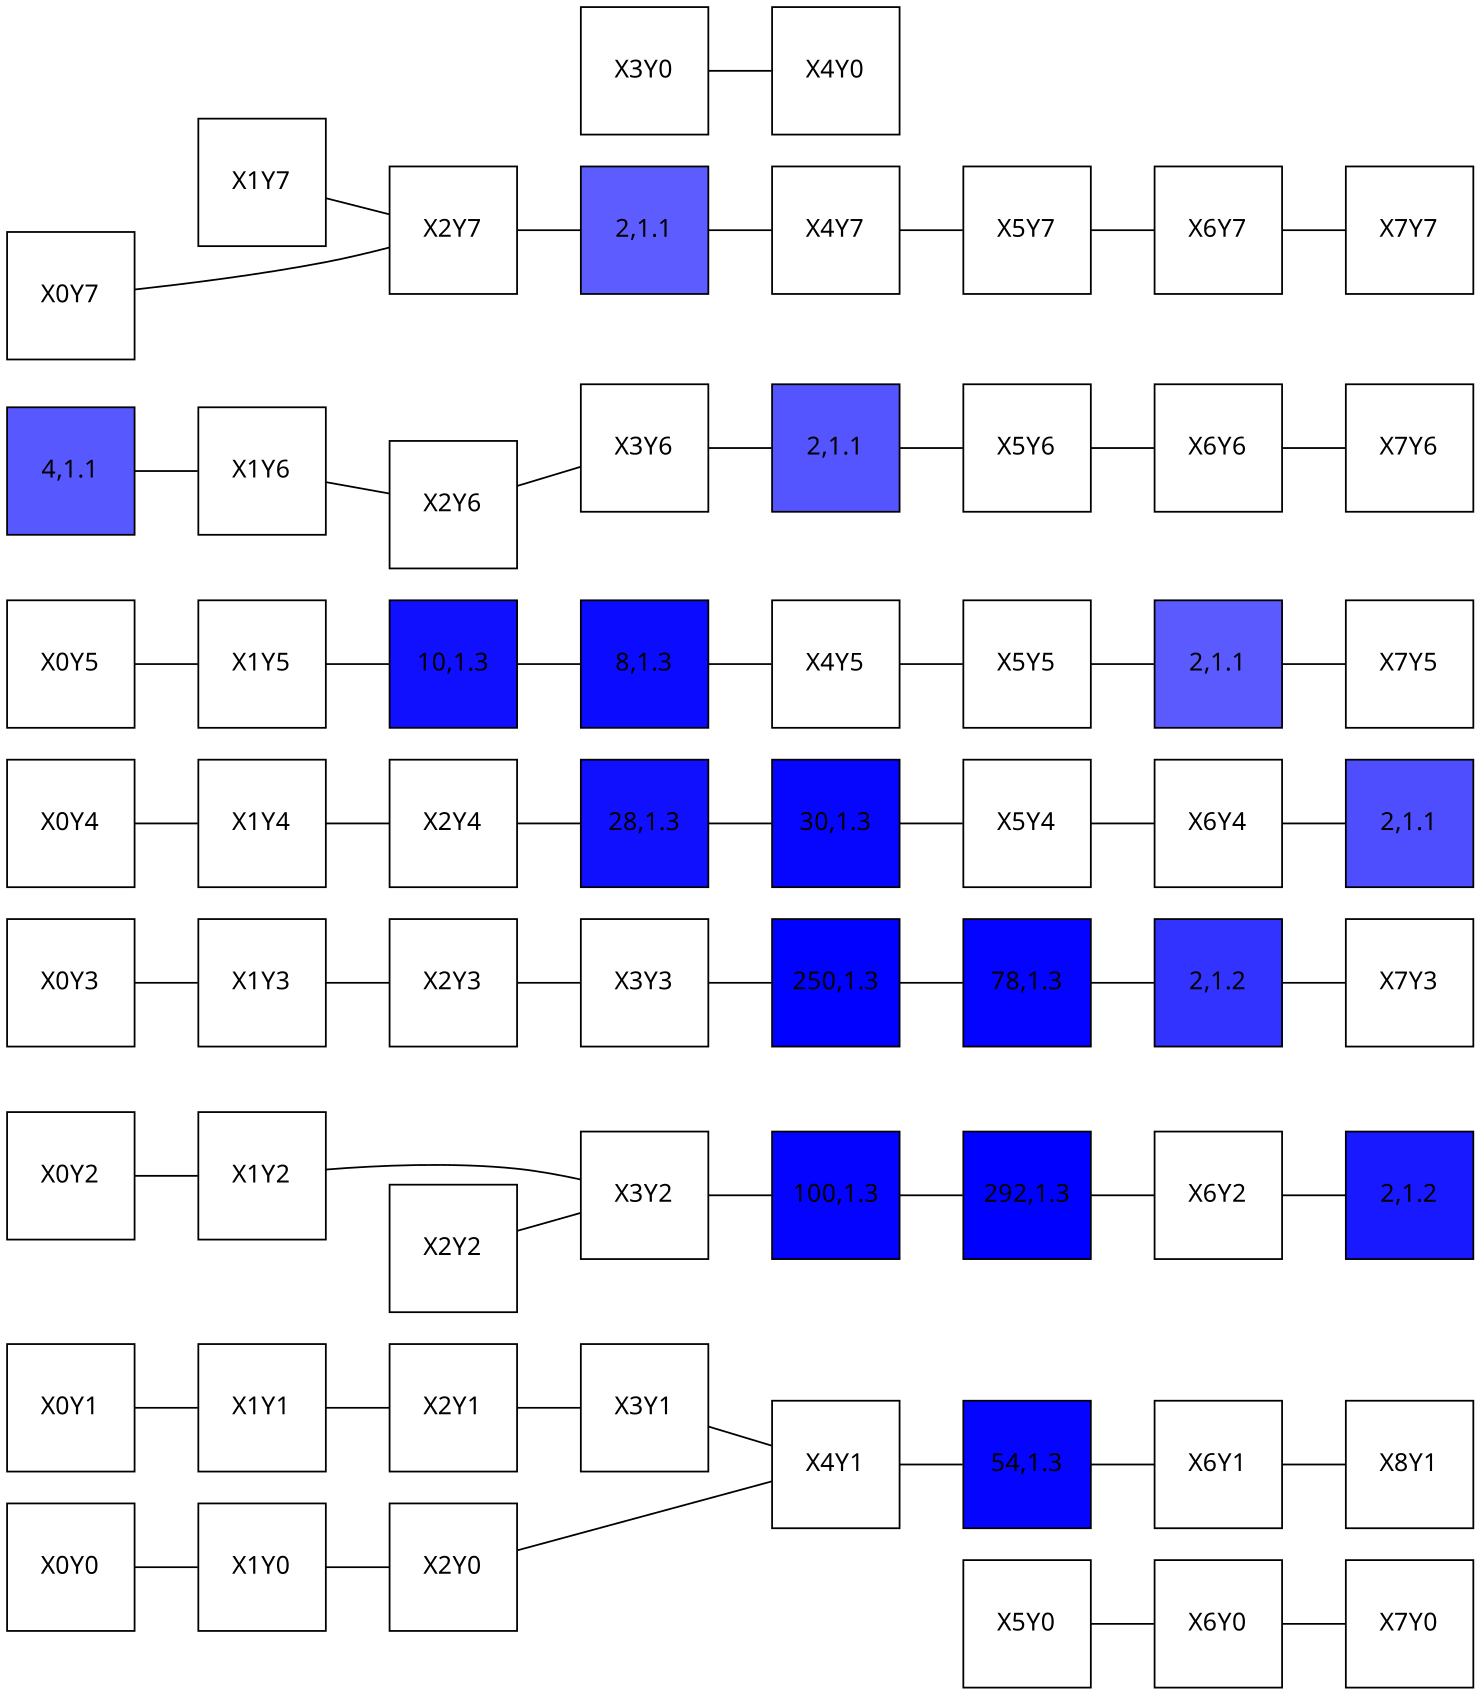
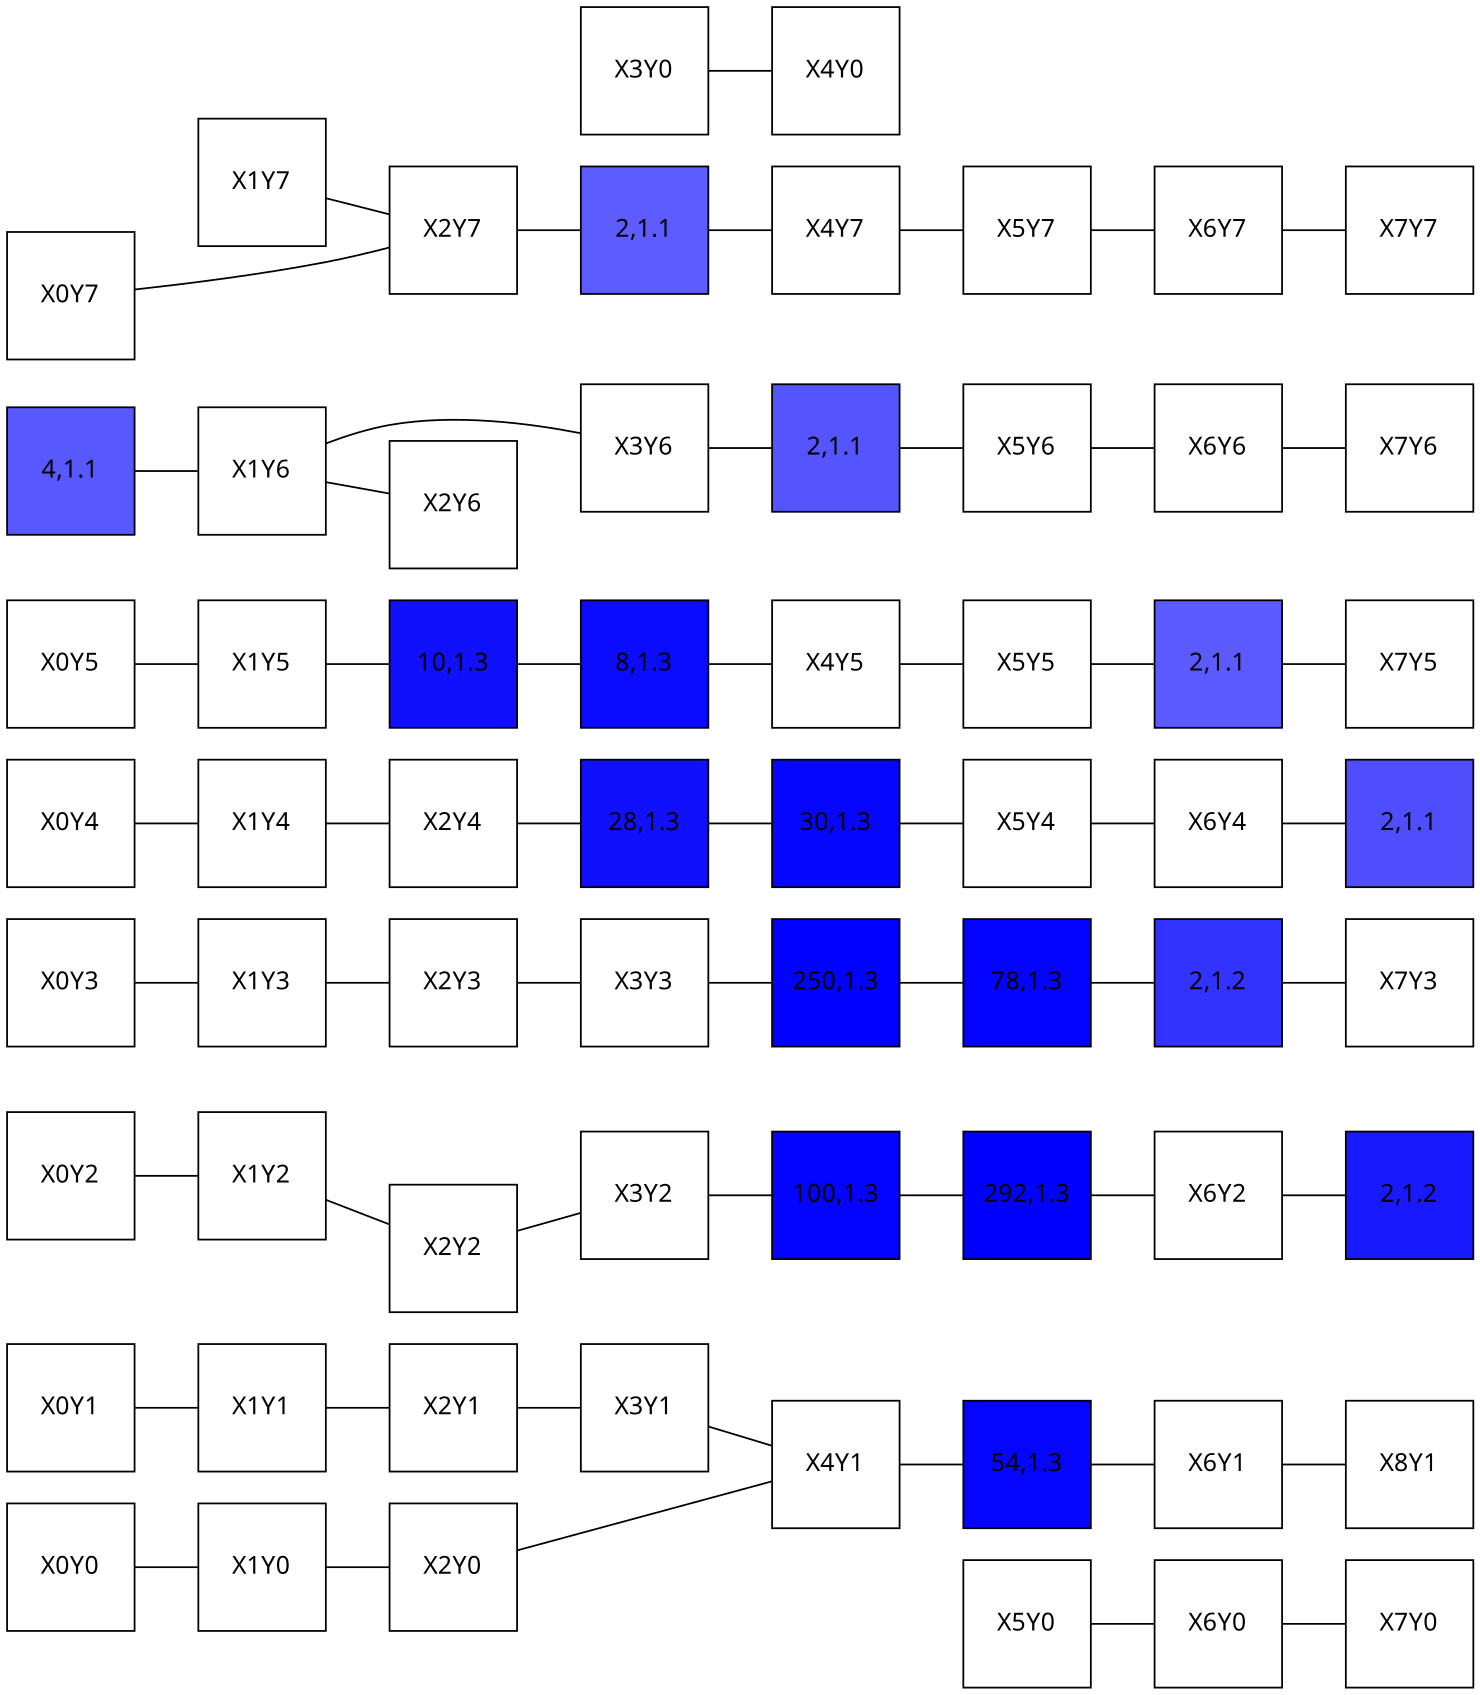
edge "X3Y6" -- "X2Y6": now "X3Y6" -- "X1Y6"
edge "X1Y2" -- "X3Y2": now "X1Y2" -- "X2Y2"
